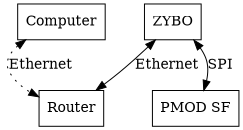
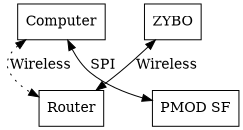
edge "ZYBO" -- "PMOD SF": now "Computer" -- "PMOD SF"
edge "Computer" -- "Router": label "Ethernet" -> "Wireless"
edge "ZYBO" -- "Router": label "Ethernet" -> "Wireless"
